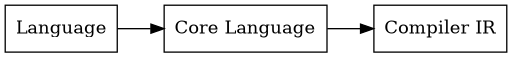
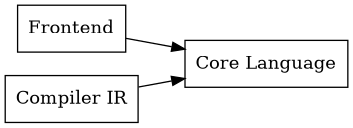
node "Language": label "Language" -> "Frontend"
edge "Core Language" -> "Compiler IR": reversed
